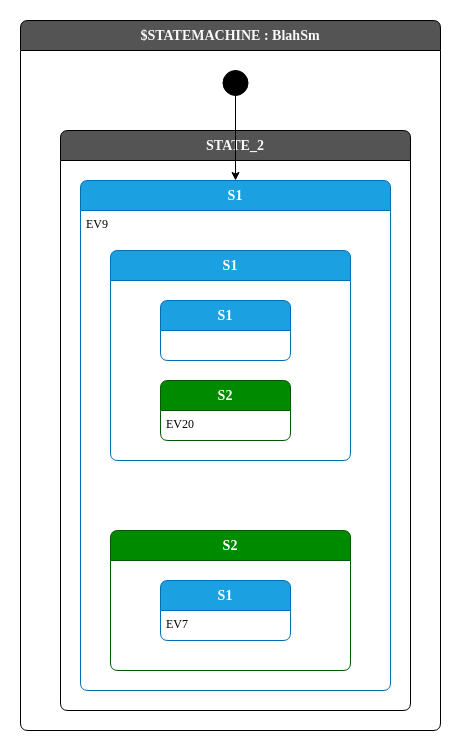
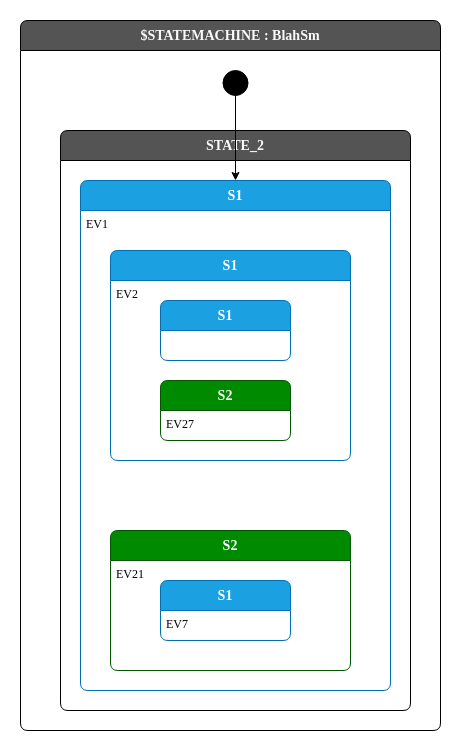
node "EV9": label "EV9" -> "EV1"
node "EV2": added
node "EV20": label "EV20" -> "EV27"
node "EV21": added
